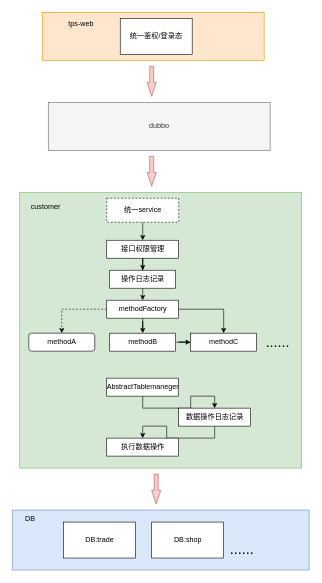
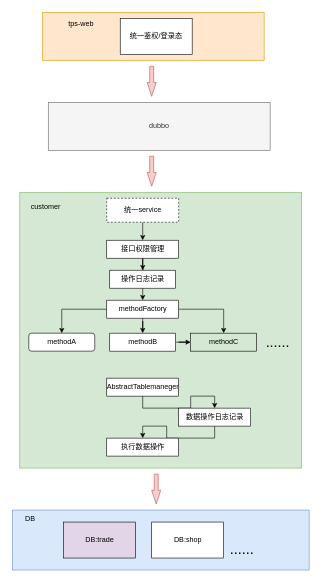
edge "methodFactory" -> "methodA": style dashed -> solid
node "methodC": fillcolor #ffffff -> #d5e8d4
node "DB:trade": fillcolor #ffffff -> #e1d5e7
